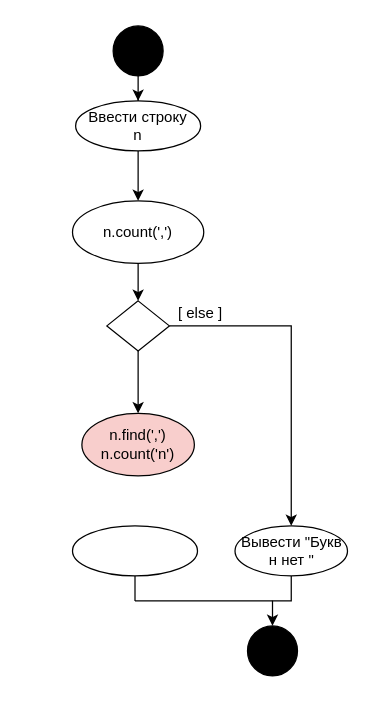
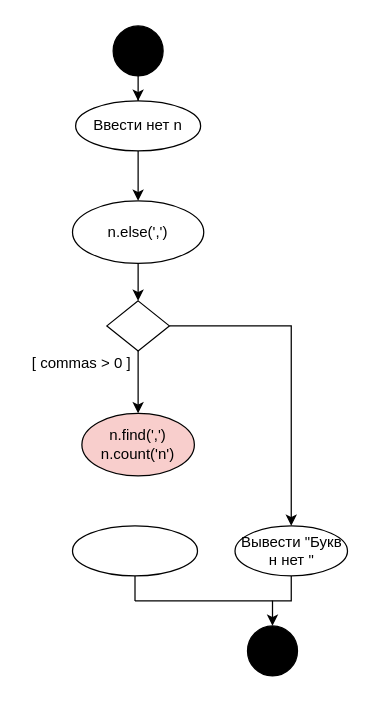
node "Ввести строку n": label "Ввести строку n" -> "Ввести нет n"
node "n.count(',')": label "n.count(',')" -> "n.else(',')"
node "[ else ]": removed
node "[ commas > 0 ]": added
